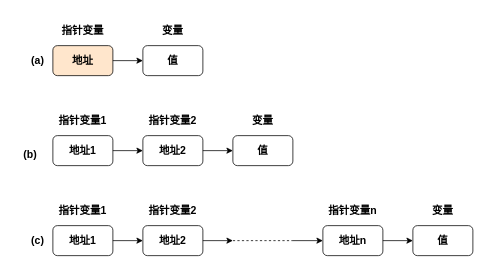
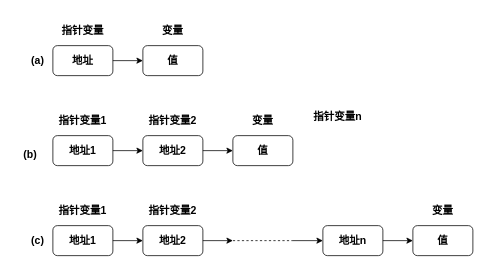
node "地址": fillcolor #ffe6cc -> #ffffff
node "指针变量n": moved (353, 210) -> (338, 117)
